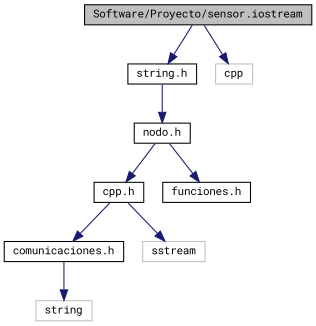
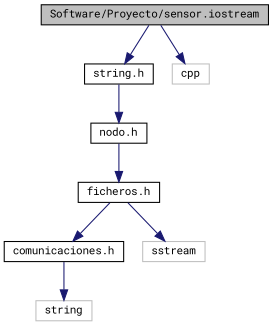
node "cpp.h": label "cpp.h" -> "ficheros.h"
node "funciones.h": removed
